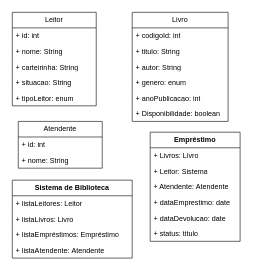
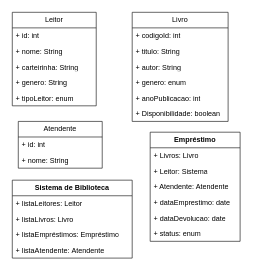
node "+ situacao: String": label "+ situacao: String" -> "+ genero: String"
node "+ status: titulo": label "+ status: titulo" -> "+ status: enum"
